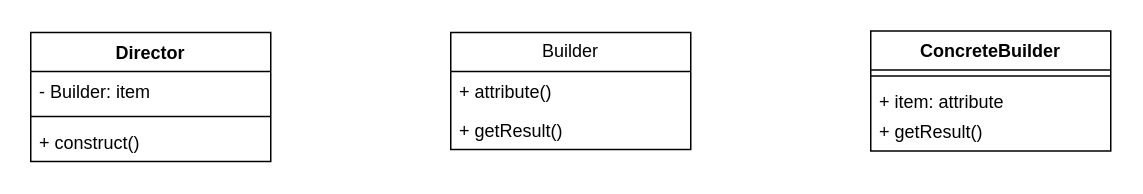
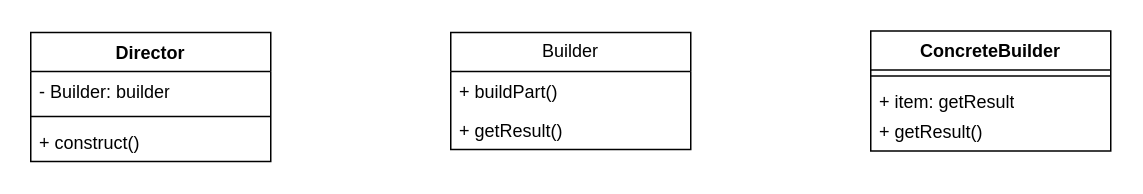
node "- Builder: item": label "- Builder: item" -> "- Builder: builder"
node "+ attribute()": label "+ attribute()" -> "+ buildPart()"
node "+ item: attribute": label "+ item: attribute" -> "+ item: getResult"
